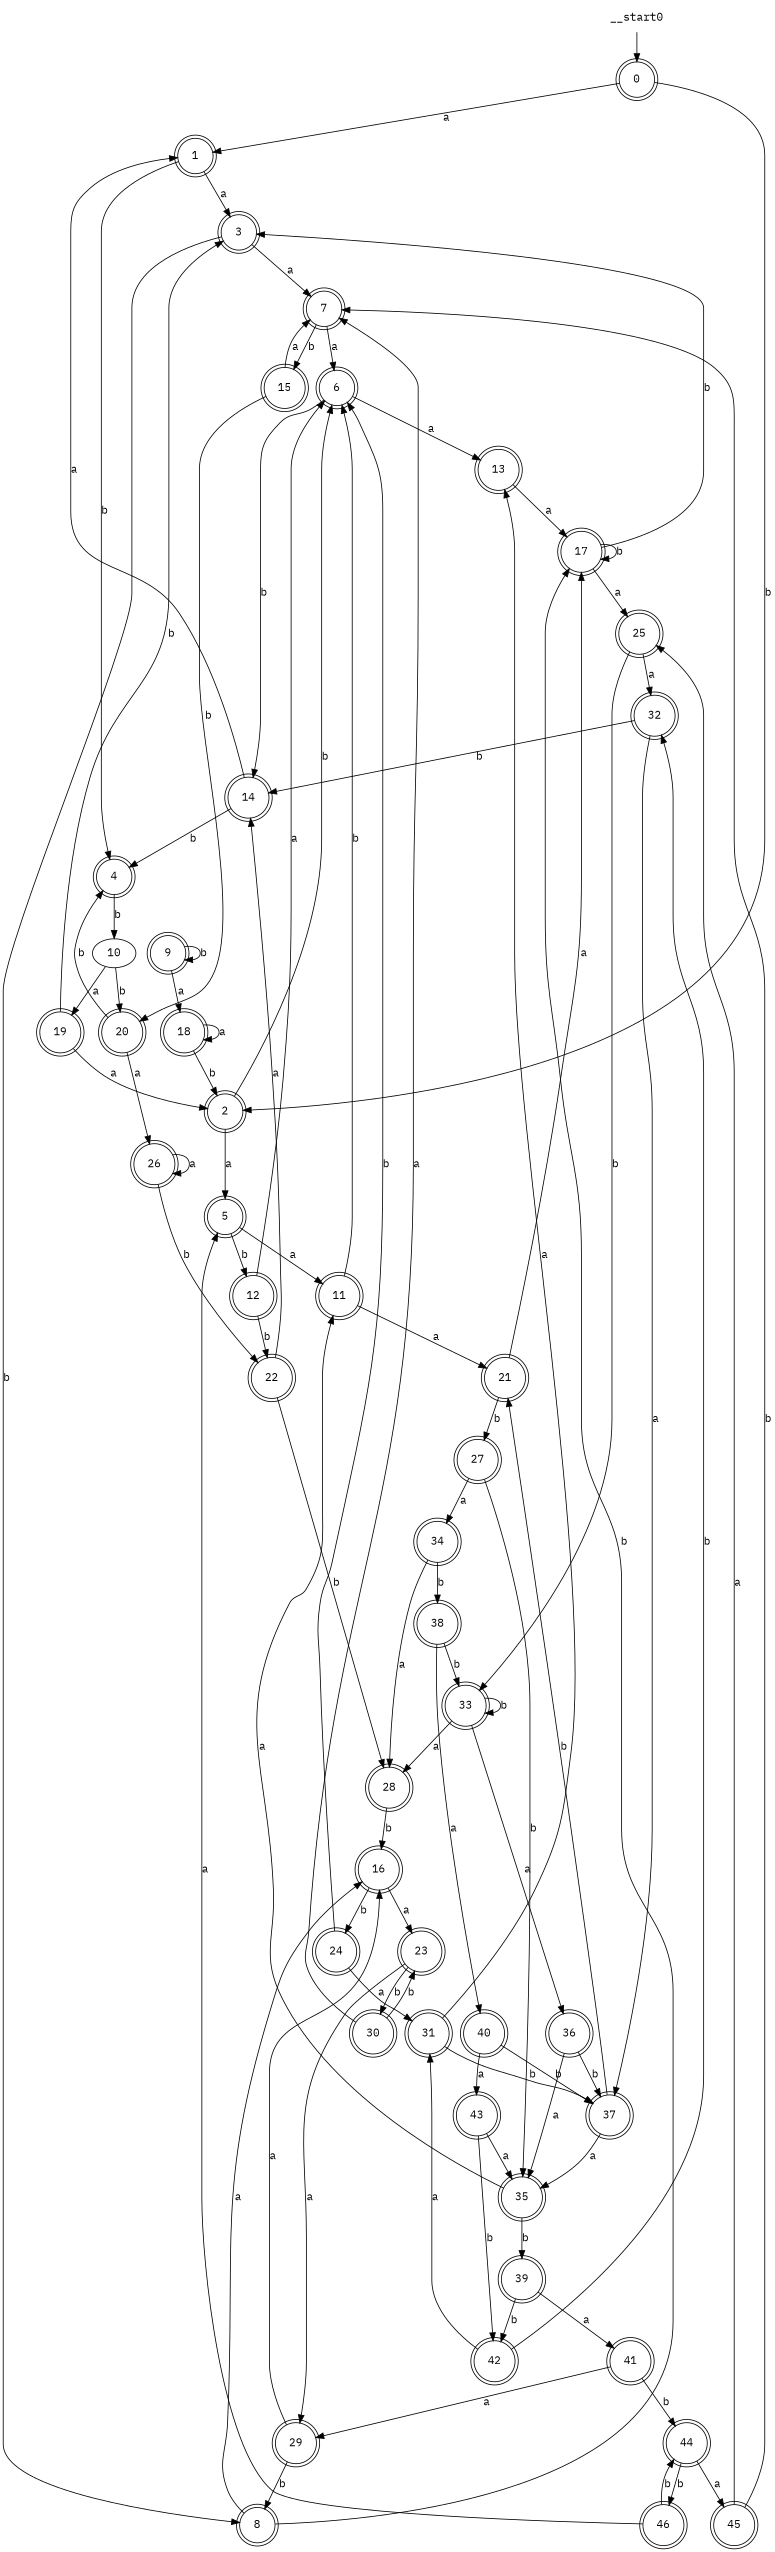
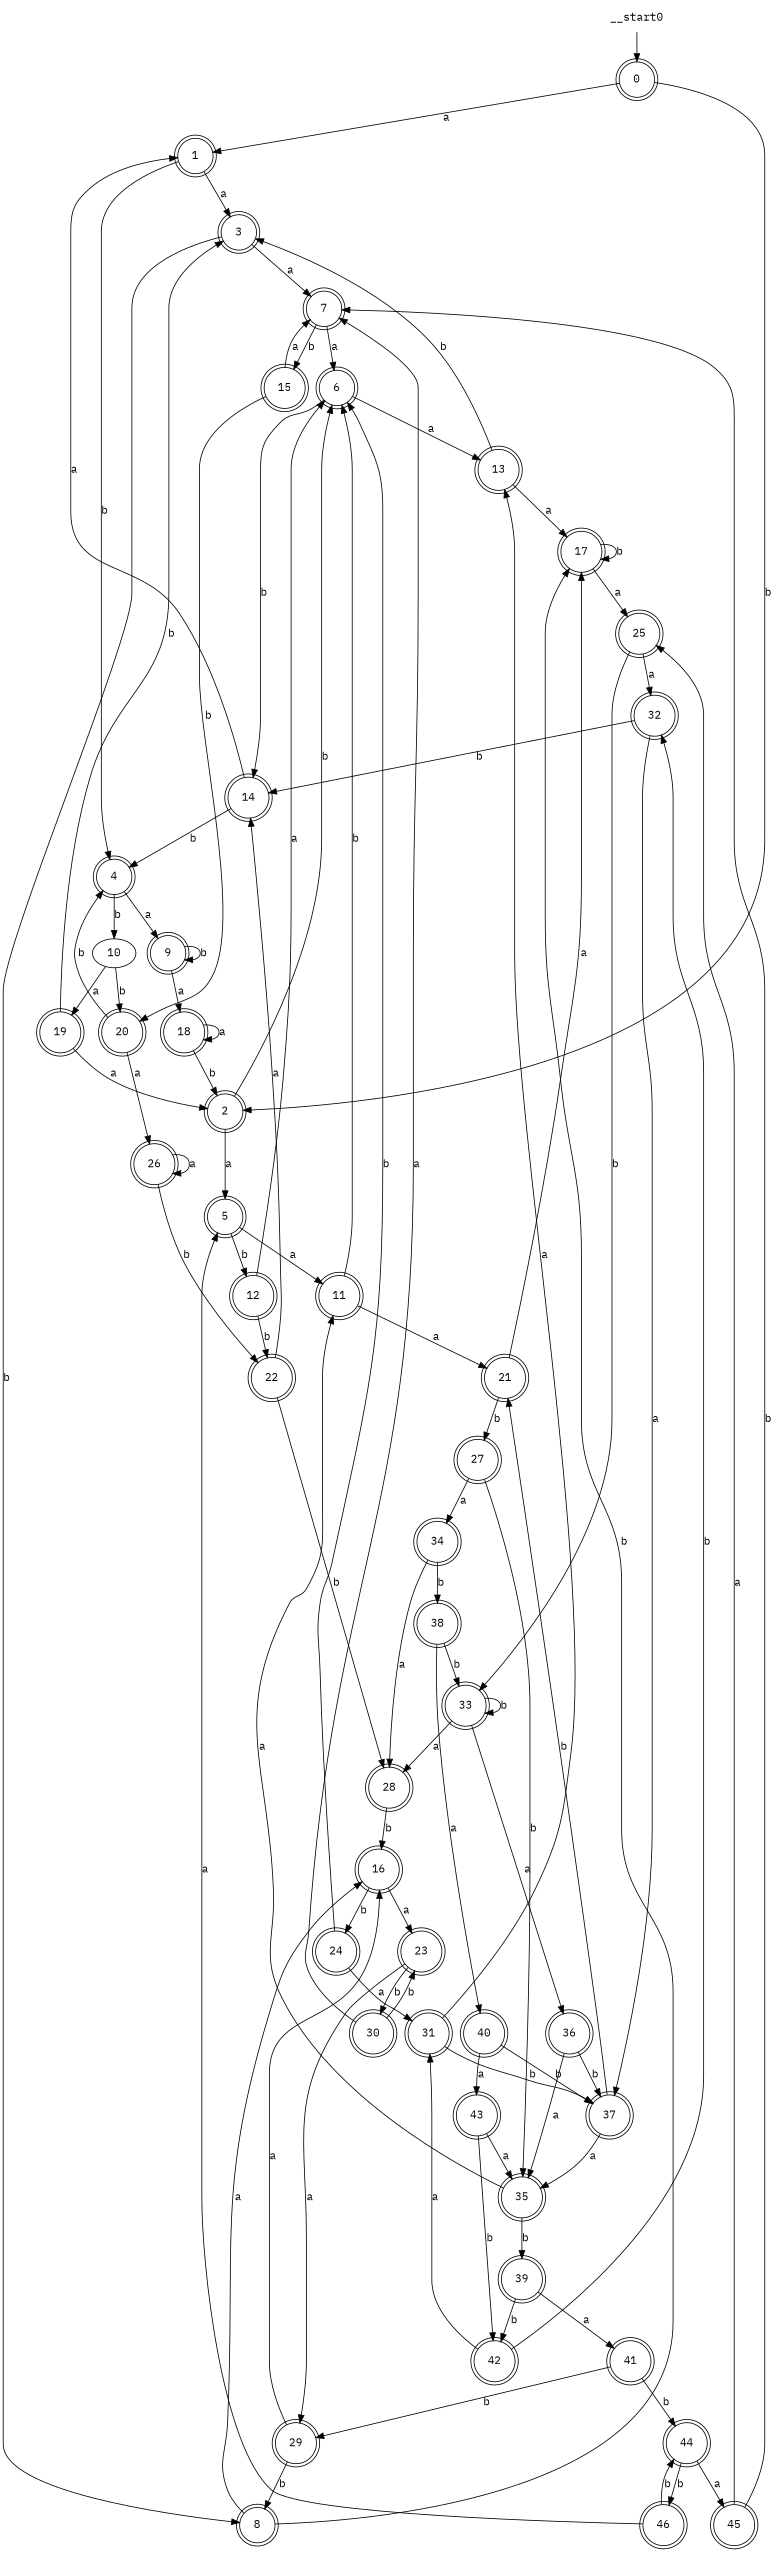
edge "17" -> "3": now "13" -> "3"
edge "4" -> "9": added, label "a"
edge "41" -> "29": label "a" -> "b"
